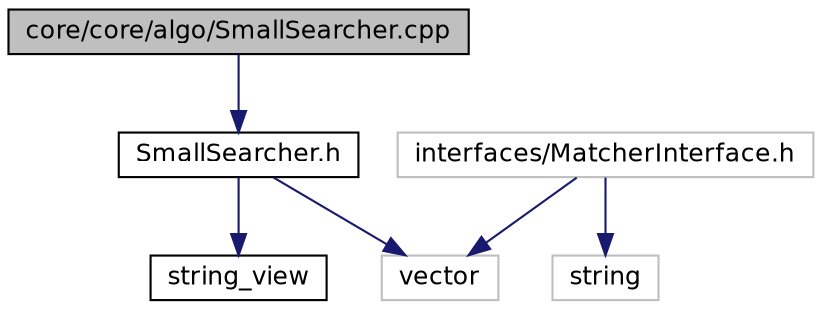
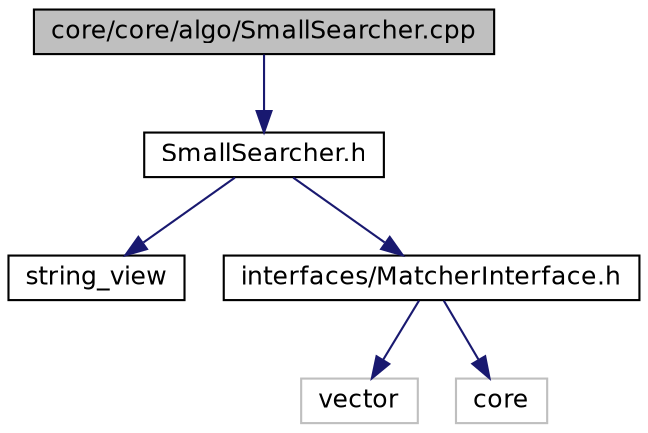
node "interfaces/MatcherInterface.h": color grey75 -> black
edge "SmallSearcher.h" -> "vector": now "SmallSearcher.h" -> "interfaces/MatcherInterface.h"
node "string": label "string" -> "core"
